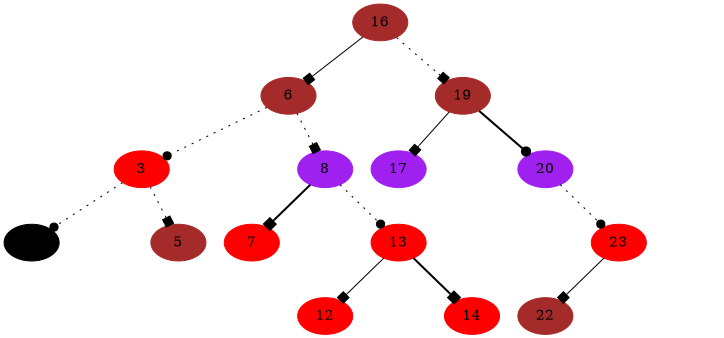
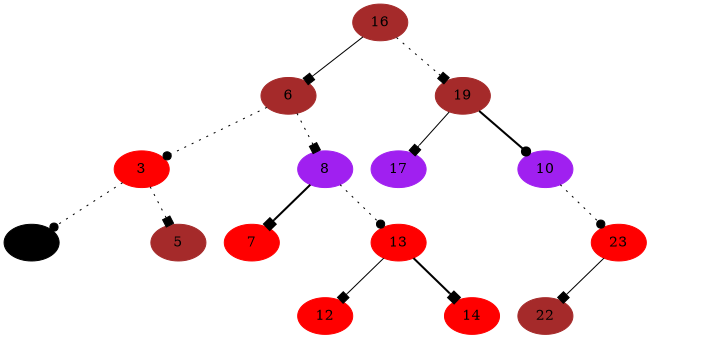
node "20": label "20" -> "10"
